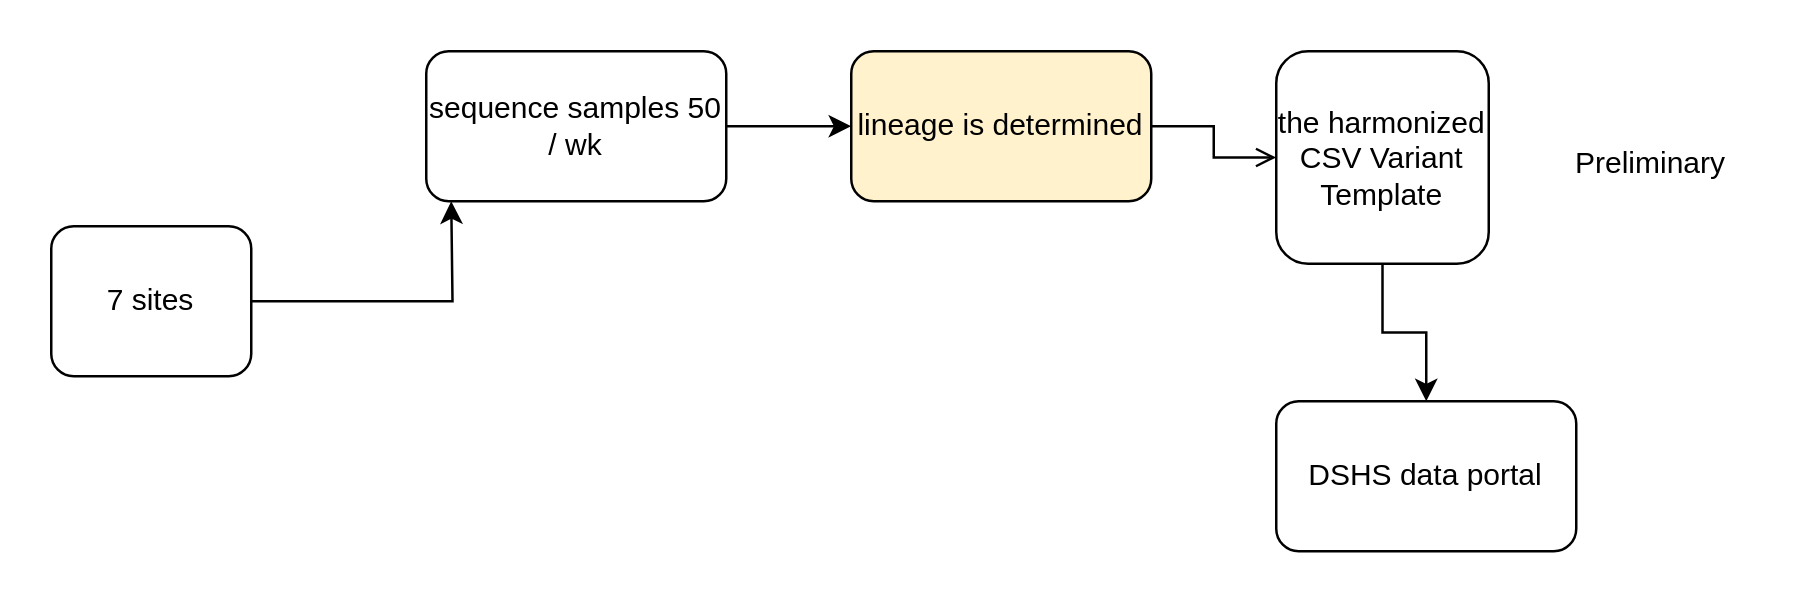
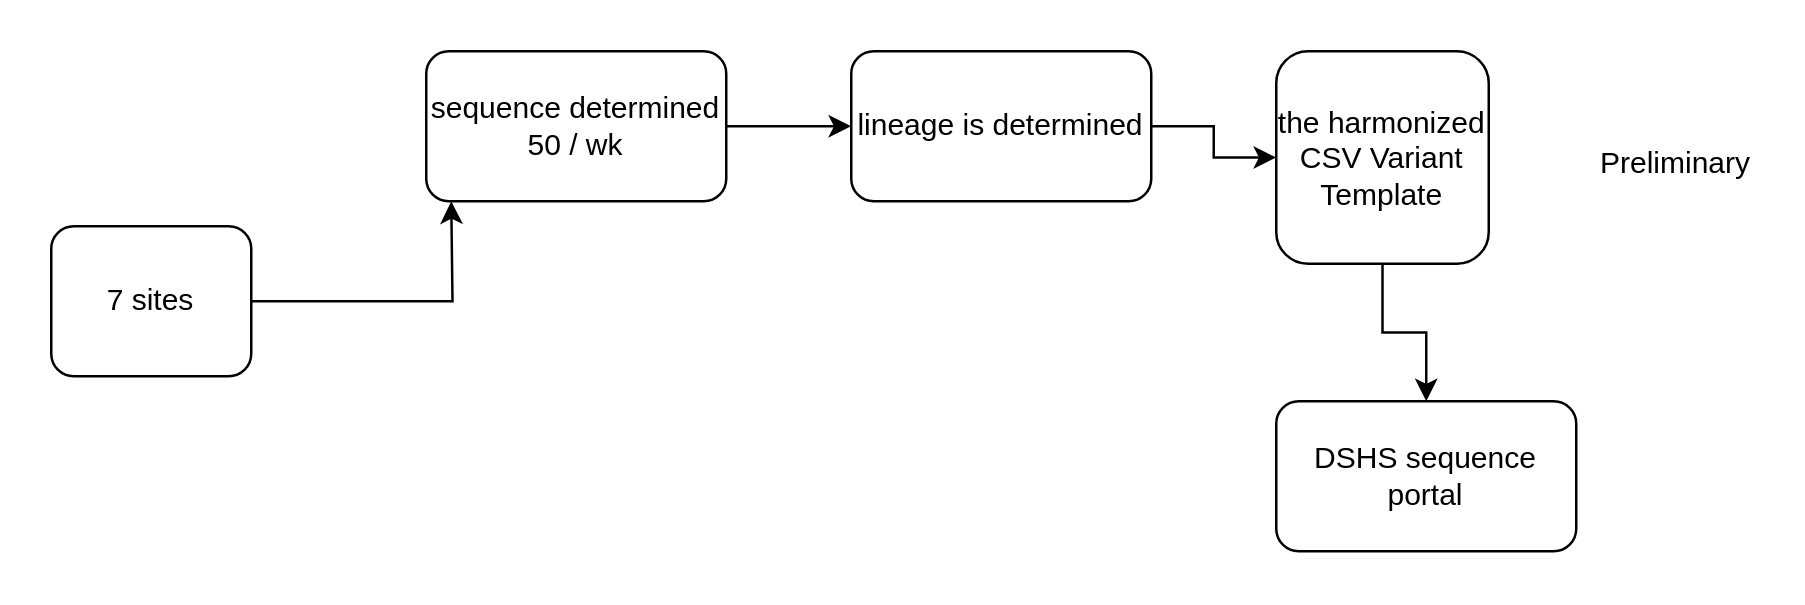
node "sequence samples 50 / wk": label "sequence samples 50 / wk" -> "sequence determined 50 / wk"
node "lineage is determined": fillcolor #fff2cc -> #ffffff
edge "lineage is determined" -> "the harmonized CSV Variant Template": arrowhead open -> classic
node "Preliminary": moved (1651, 164) -> (1676, 164)
node "DSHS data portal": label "DSHS data portal" -> "DSHS sequence portal"
